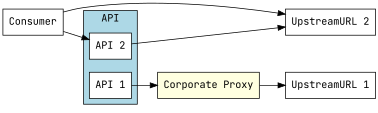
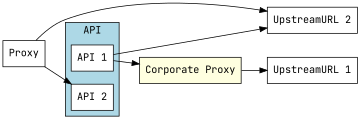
node "Consumer": label "Consumer" -> "Proxy"
edge "API 2" -> "UpstreamURL 2": now "API 1" -> "UpstreamURL 2"
